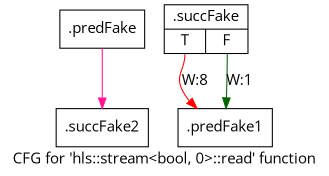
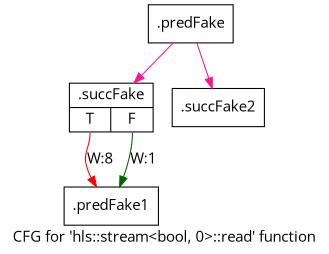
edge ".predFake" -> ".succFake": added
